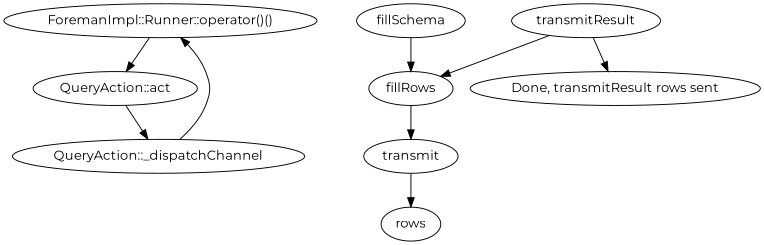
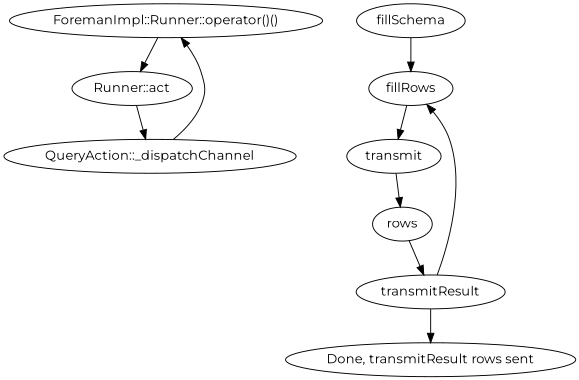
node "QueryAction::act": label "QueryAction::act" -> "Runner::act"
edge "rows" -> "transmitResult": added
